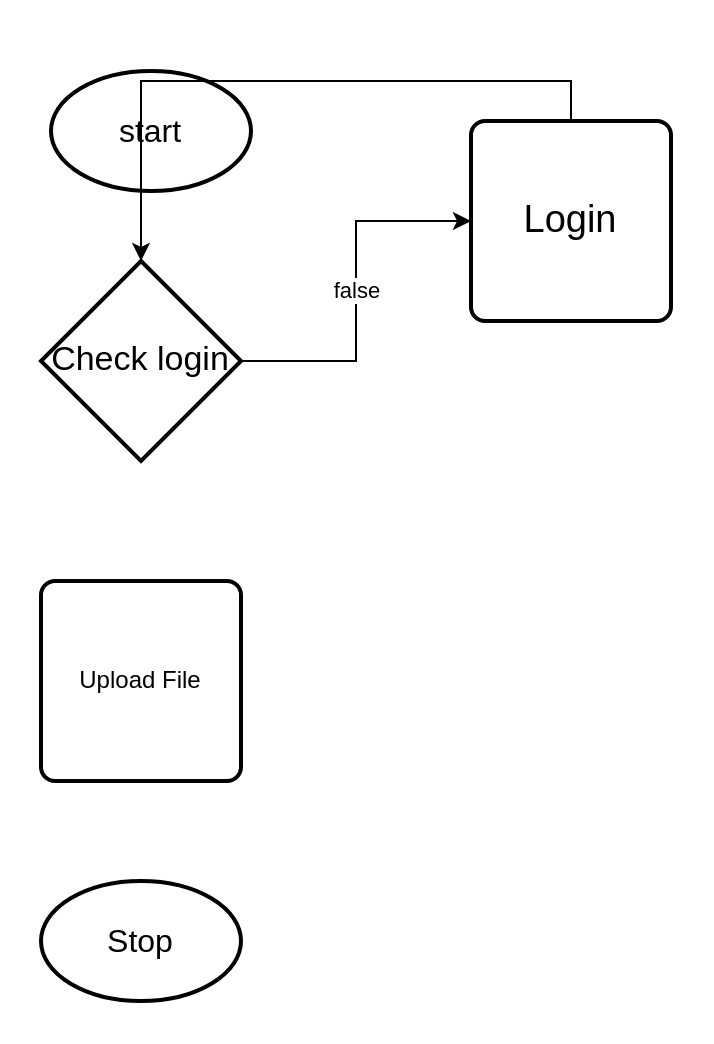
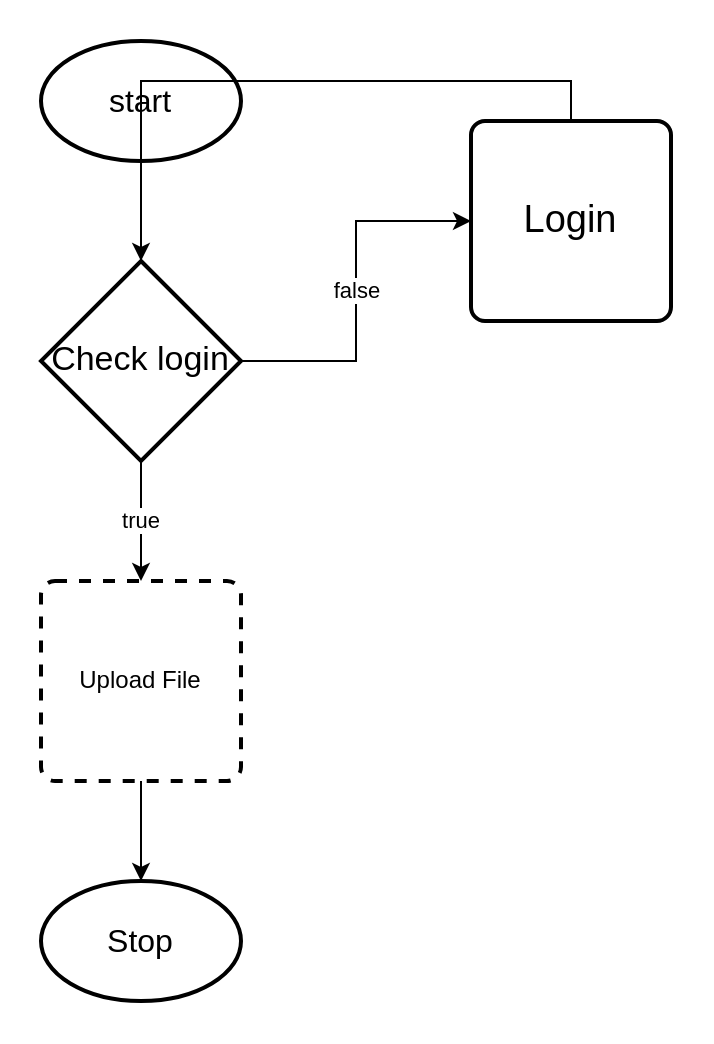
node "start": moved (151, 131) -> (141, 101)
edge "Check login" -> "Upload File": added, label "true"
node "Upload File": style solid -> dashed
edge "Upload File" -> "Stop": added
